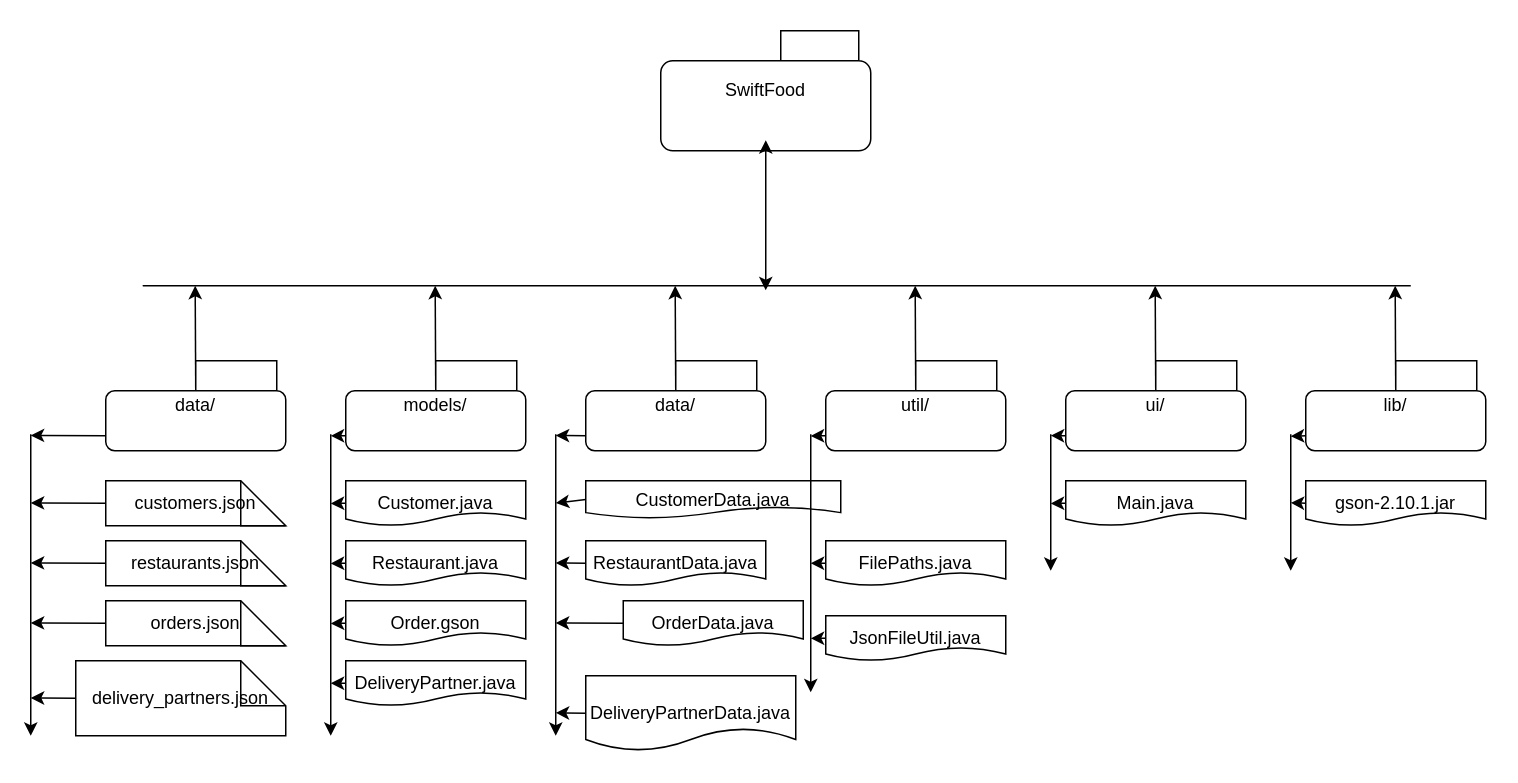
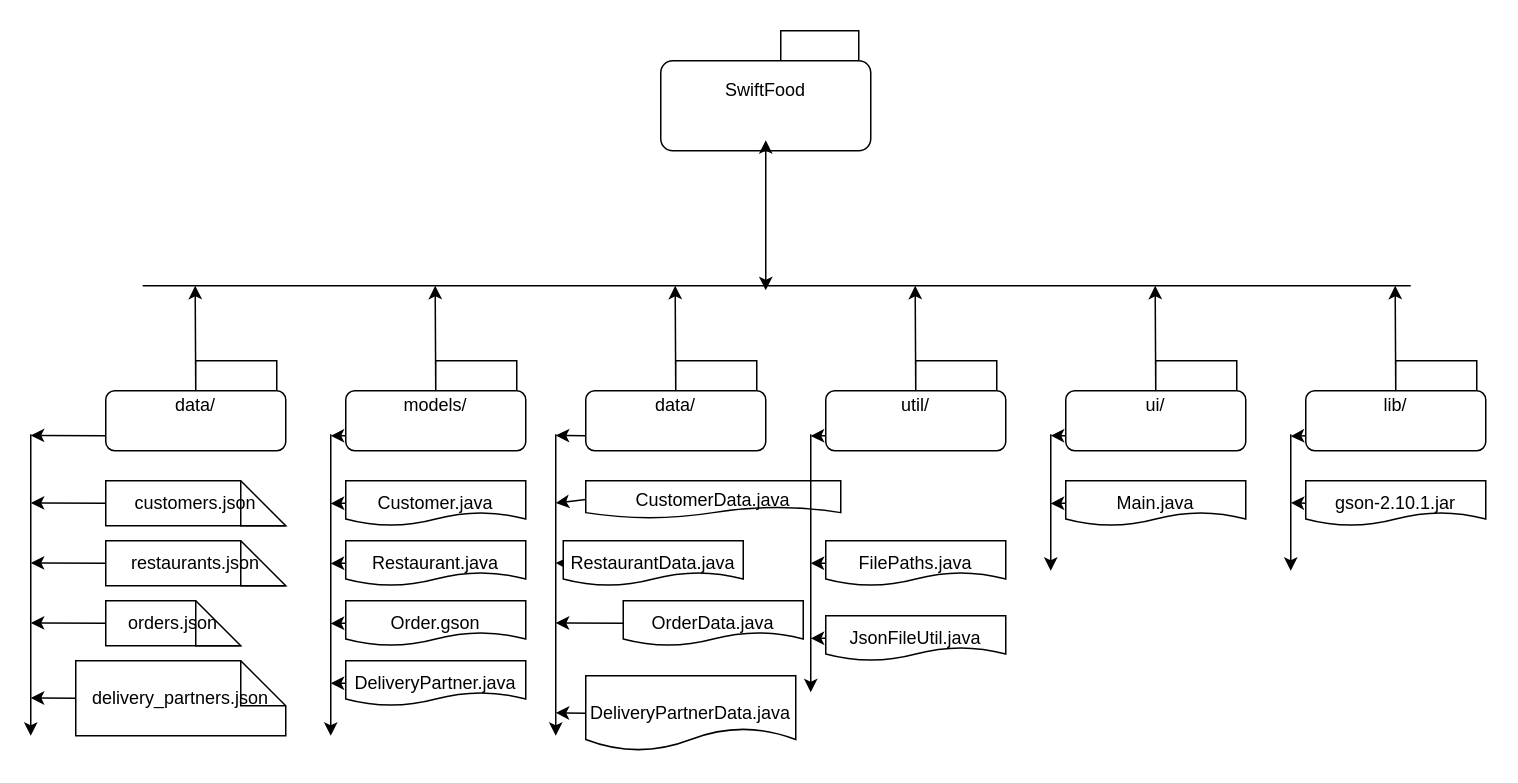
node "RestaurantData.java": moved (676, 563) -> (653, 563)
node "orders.json": size 180x45 -> 135x45
